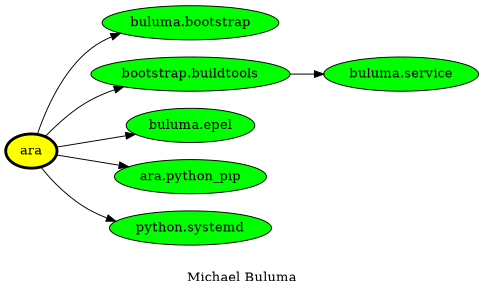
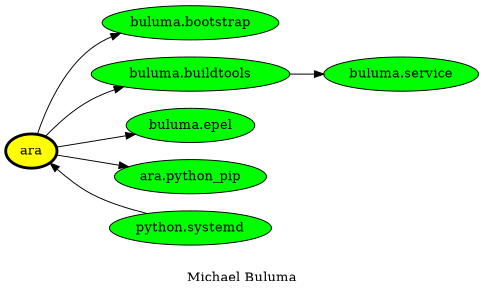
node "bootstrap.buildtools": label "bootstrap.buildtools" -> "buluma.buildtools"
edge "ara" -> "python.systemd": reversed
